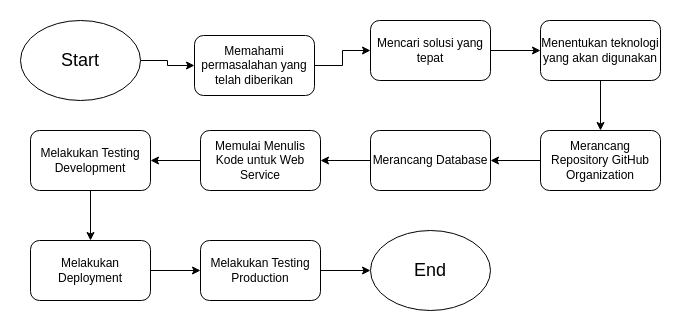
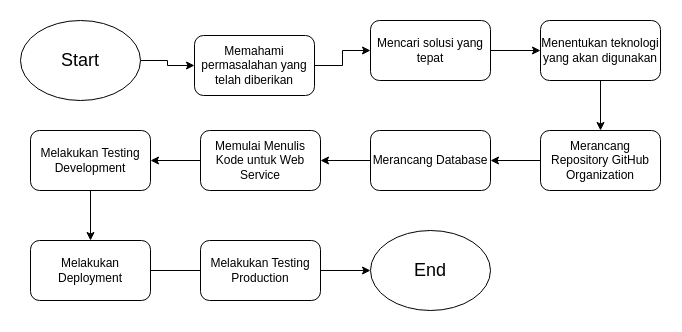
edge "Melakukan Deployment" -> "Melakukan Testing Production": arrowhead classic -> none
